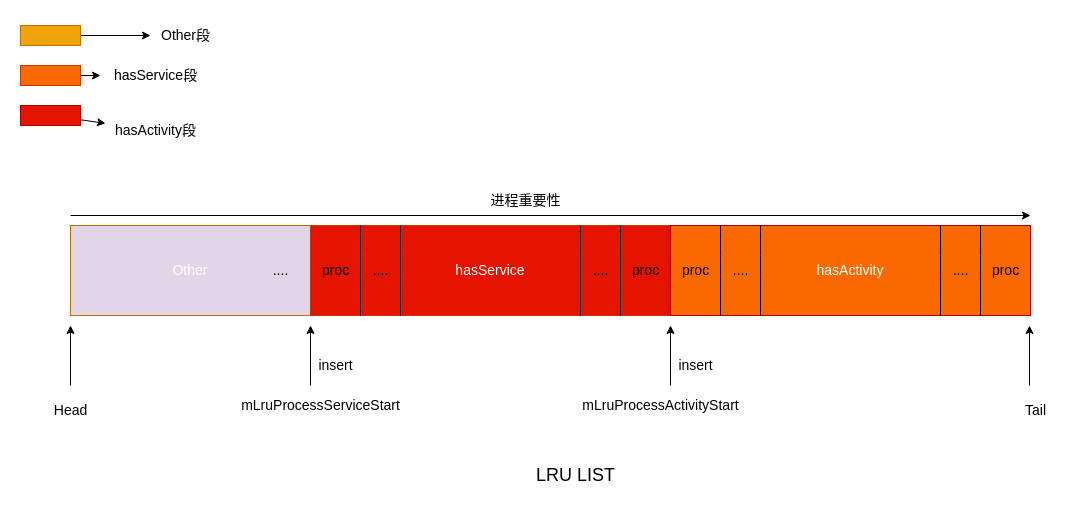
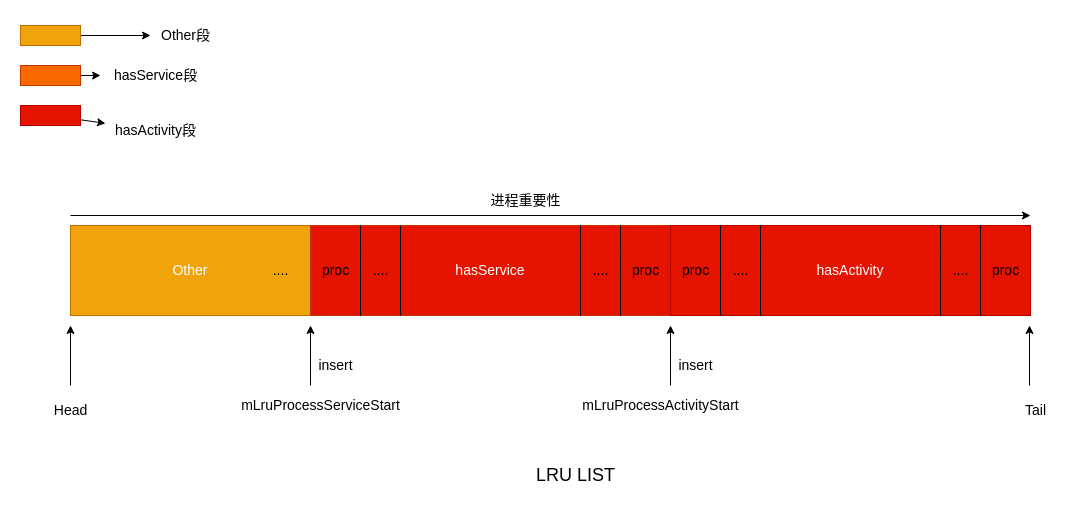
node "Other": fillcolor #e1d5e7 -> #f0a30a
node "hasActivity": fillcolor #fa6800 -> #e51400
